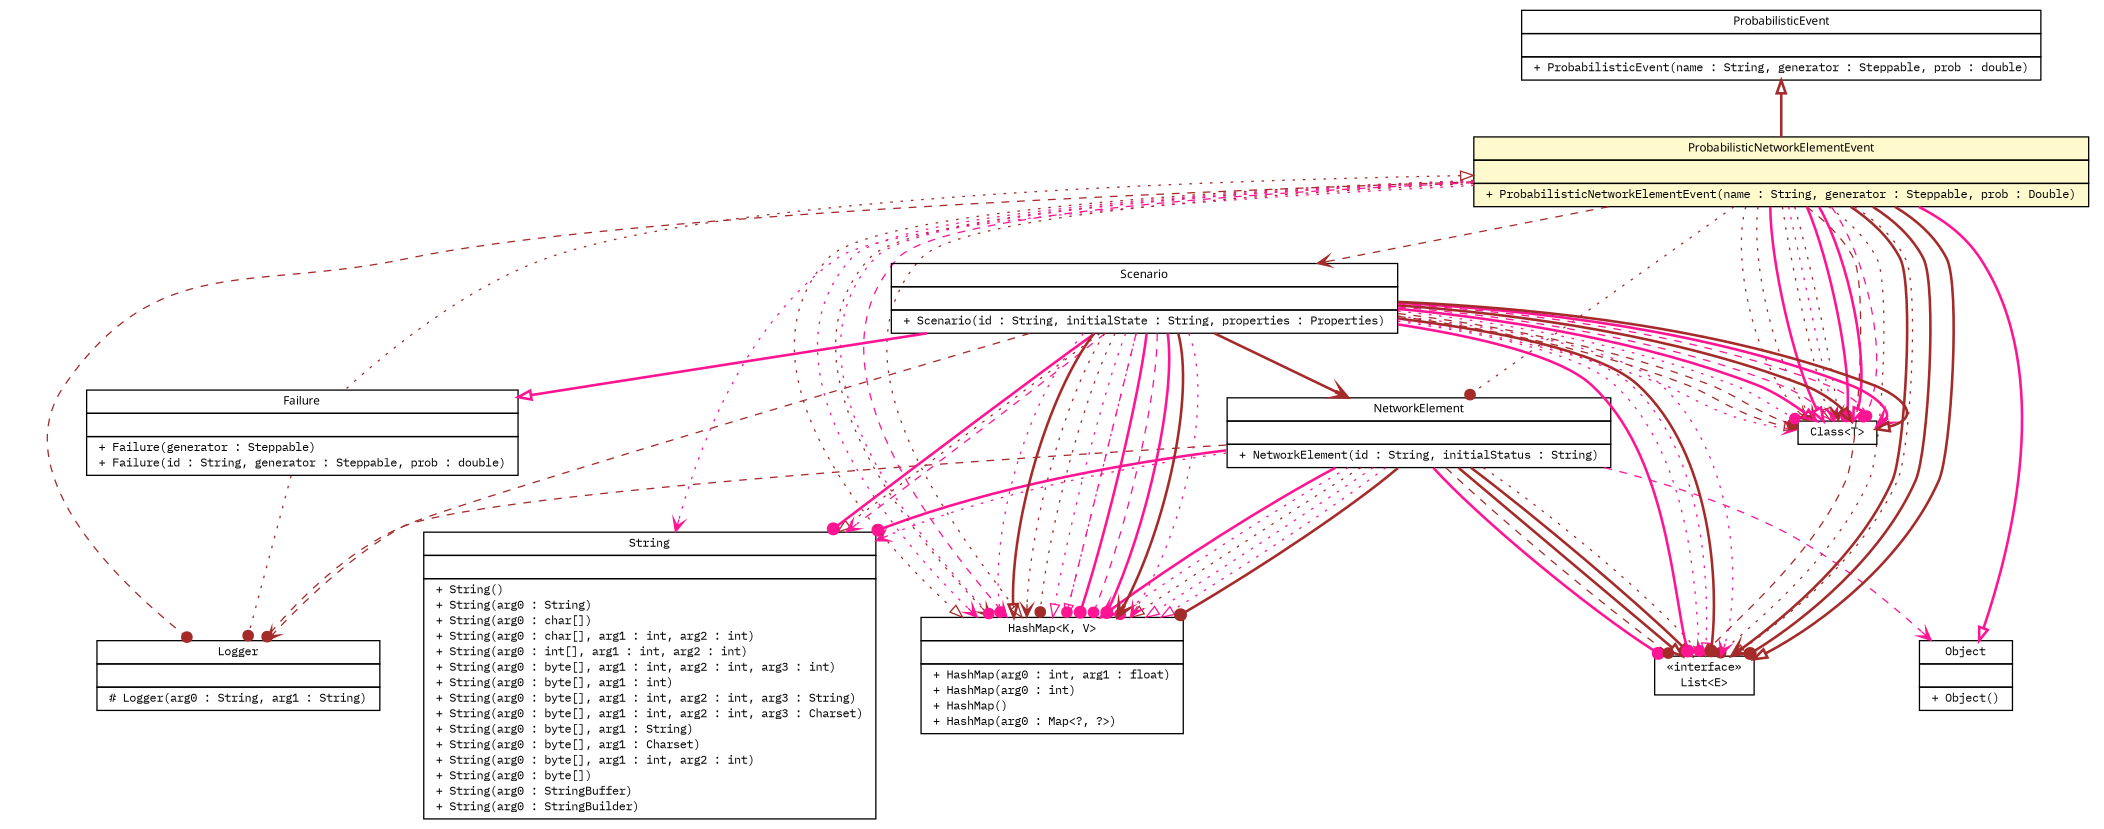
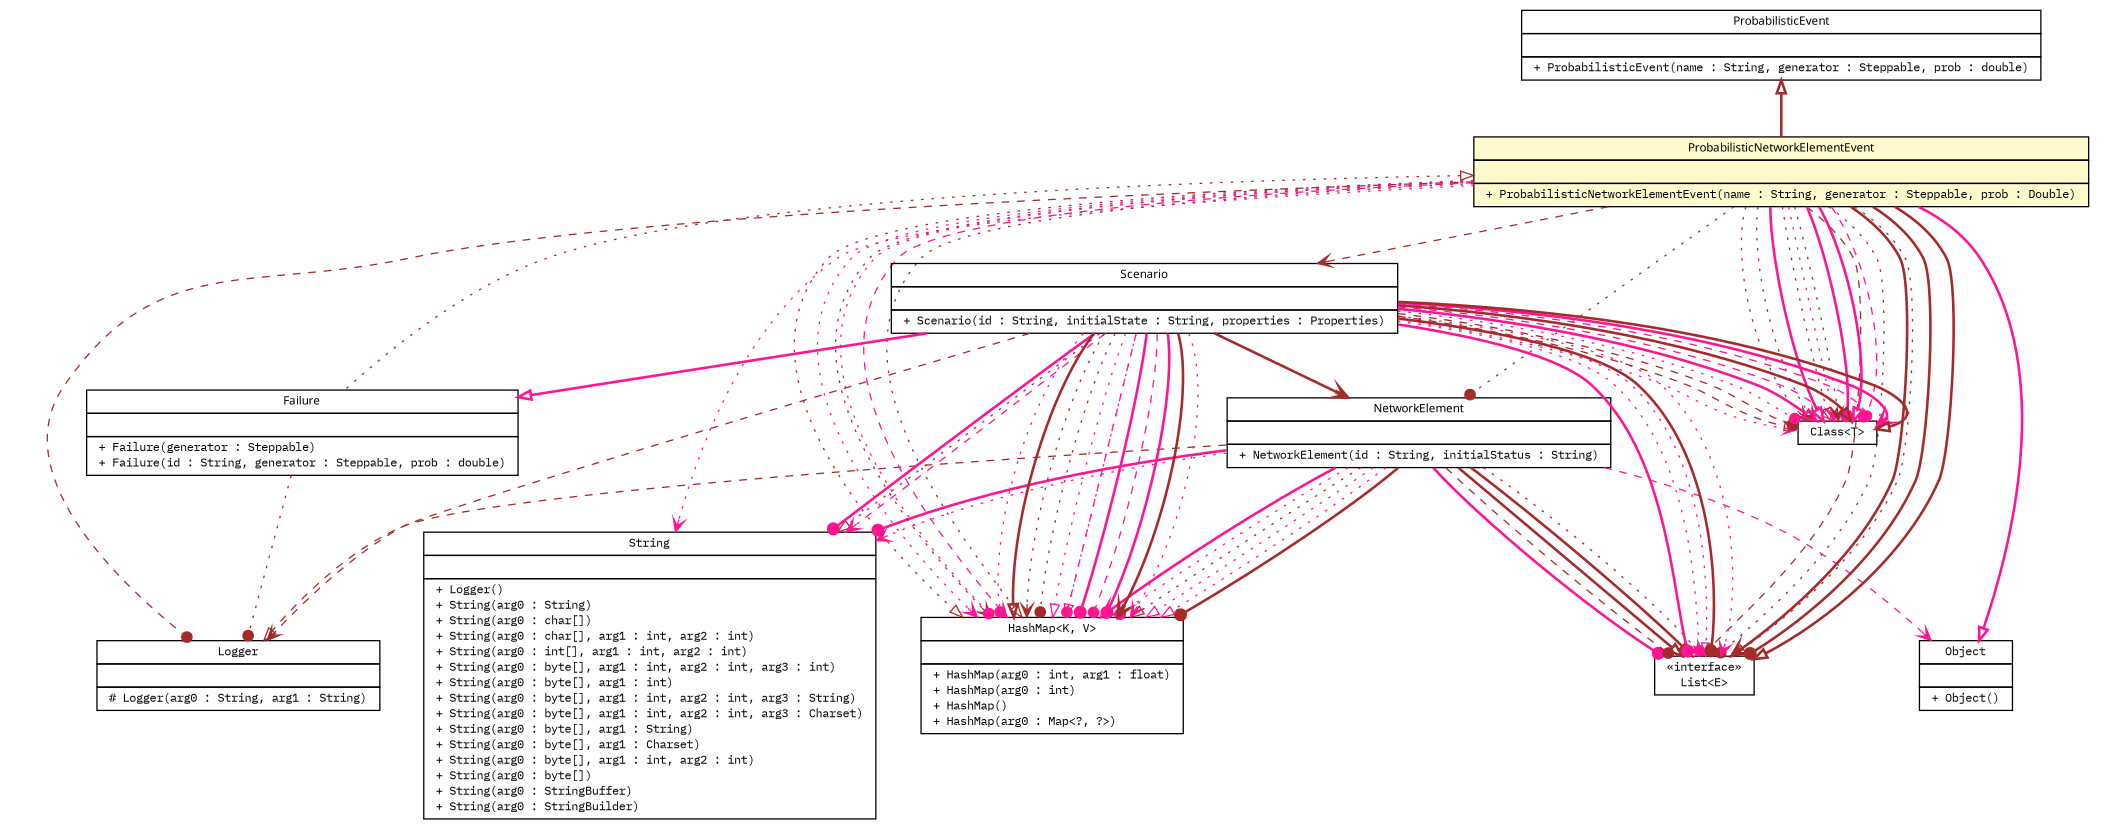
edge "NetworkElement" -> "Logger": arrowhead dot -> onormal
node "String": text "+ String()" -> "+ Logger()"
